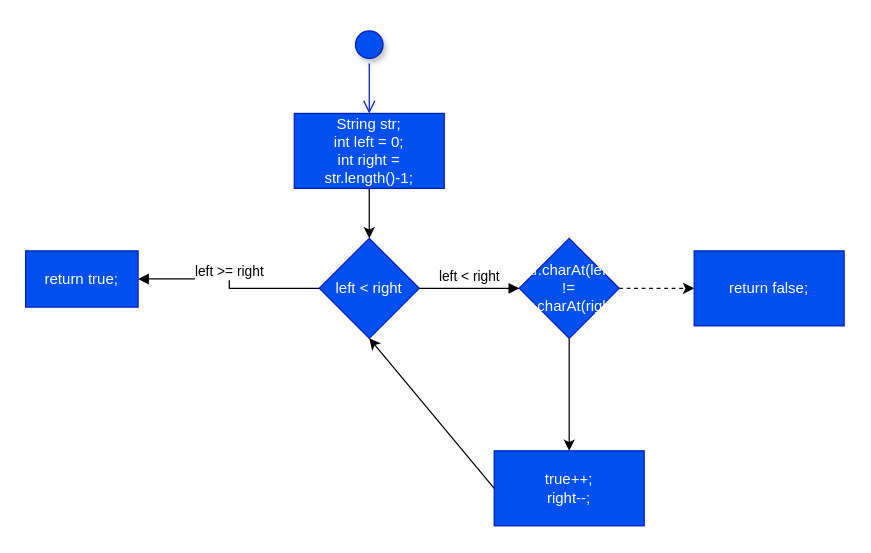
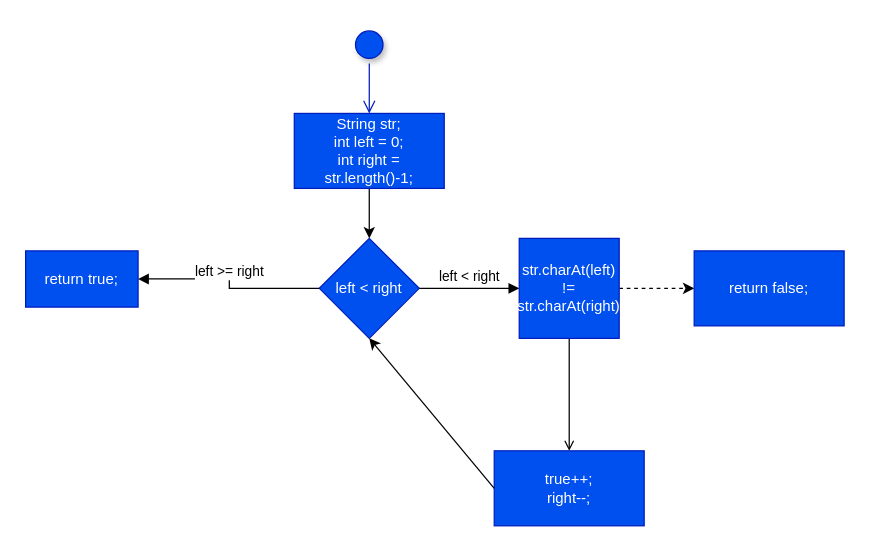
node "str.charAt(left) != str.charAt(right)": shape diamond -> rectangle
edge "str.charAt(left) != str.charAt(right)" -> "true++; right--;": arrowhead classic -> open
